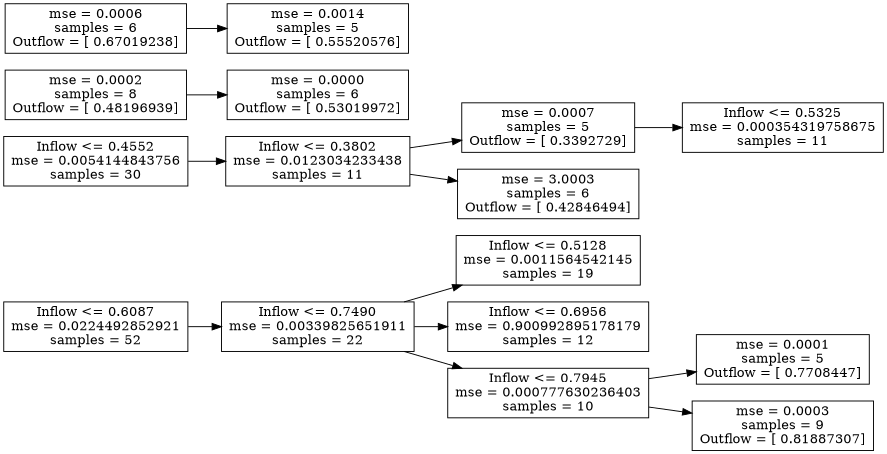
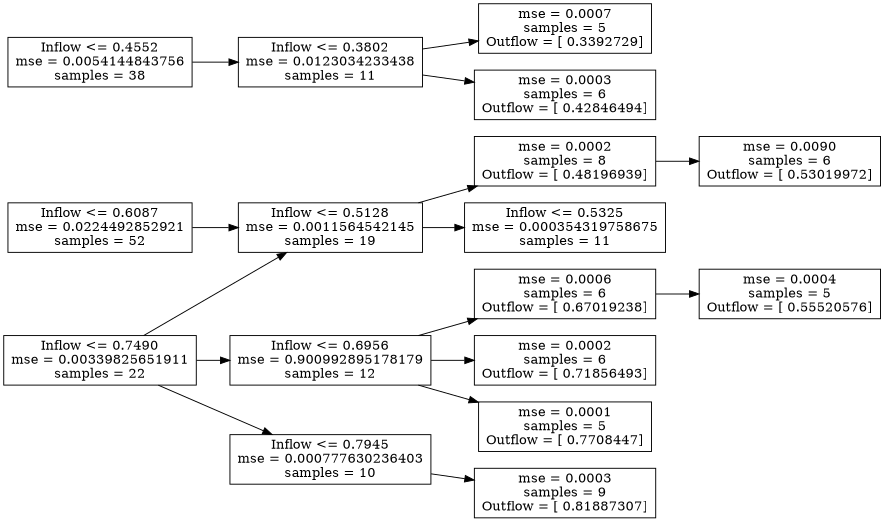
node "mse = 0.0014 samples = 5 Outflow = [ 0.55520576]": label "mse = 0.0014 samples = 5 Outflow = [ 0.55520576]" -> "mse = 0.0004 samples = 5 Outflow = [ 0.55520576]"
node "mse = 0.0000 samples = 6 Outflow = [ 0.53019972]": label "mse = 0.0000 samples = 6 Outflow = [ 0.53019972]" -> "mse = 0.0090 samples = 6 Outflow = [ 0.53019972]"
edge "mse = 0.0007 samples = 5 Outflow = [ 0.3392729]" -> "Inflow <= 0.5325 mse = 0.000354319758675 samples = 11": now "Inflow <= 0.5128 mse = 0.0011564542145 samples = 19" -> "Inflow <= 0.5325 mse = 0.000354319758675 samples = 11"
node "Inflow <= 0.4552 mse = 0.0054144843756 samples = 30": label "Inflow <= 0.4552 mse = 0.0054144843756 samples = 30" -> "Inflow <= 0.4552 mse = 0.0054144843756 samples = 38"
node "mse = 3.0003 samples = 6 Outflow = [ 0.42846494]": label "mse = 3.0003 samples = 6 Outflow = [ 0.42846494]" -> "mse = 0.0003 samples = 6 Outflow = [ 0.42846494]"
edge "Inflow <= 0.5128 mse = 0.0011564542145 samples = 19" -> "mse = 0.0002 samples = 8 Outflow = [ 0.48196939]": added
edge "Inflow <= 0.6087 mse = 0.0224492852921 samples = 52" -> "Inflow <= 0.7490 mse = 0.00339825651911 samples = 22": now "Inflow <= 0.6087 mse = 0.0224492852921 samples = 52" -> "Inflow <= 0.5128 mse = 0.0011564542145 samples = 19"
edge "Inflow <= 0.6956 mse = 0.900992895178179 samples = 12" -> "mse = 0.0006 samples = 6 Outflow = [ 0.67019238]": added
node "mse = 0.0002 samples = 6 Outflow = [ 0.71856493]": added
edge "Inflow <= 0.7945 mse = 0.000777630236403 samples = 10" -> "mse = 0.0001 samples = 5 Outflow = [ 0.7708447]": now "Inflow <= 0.6956 mse = 0.900992895178179 samples = 12" -> "mse = 0.0001 samples = 5 Outflow = [ 0.7708447]"
